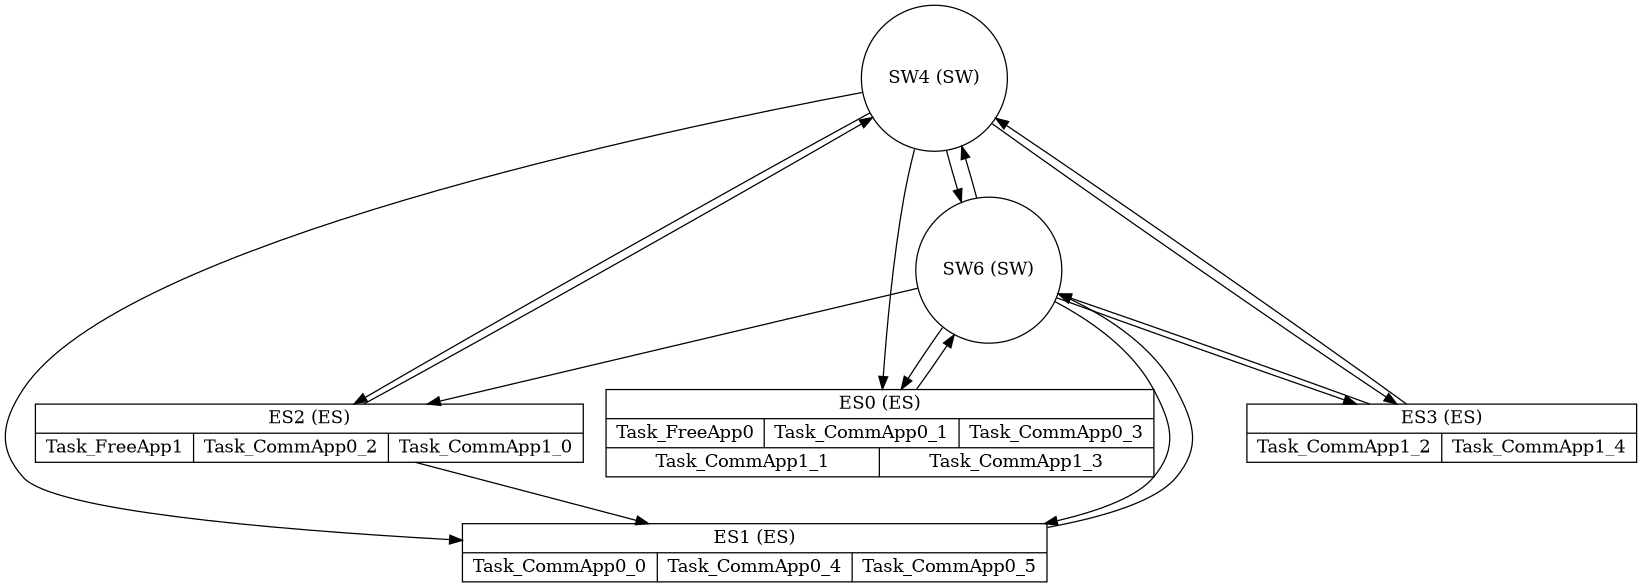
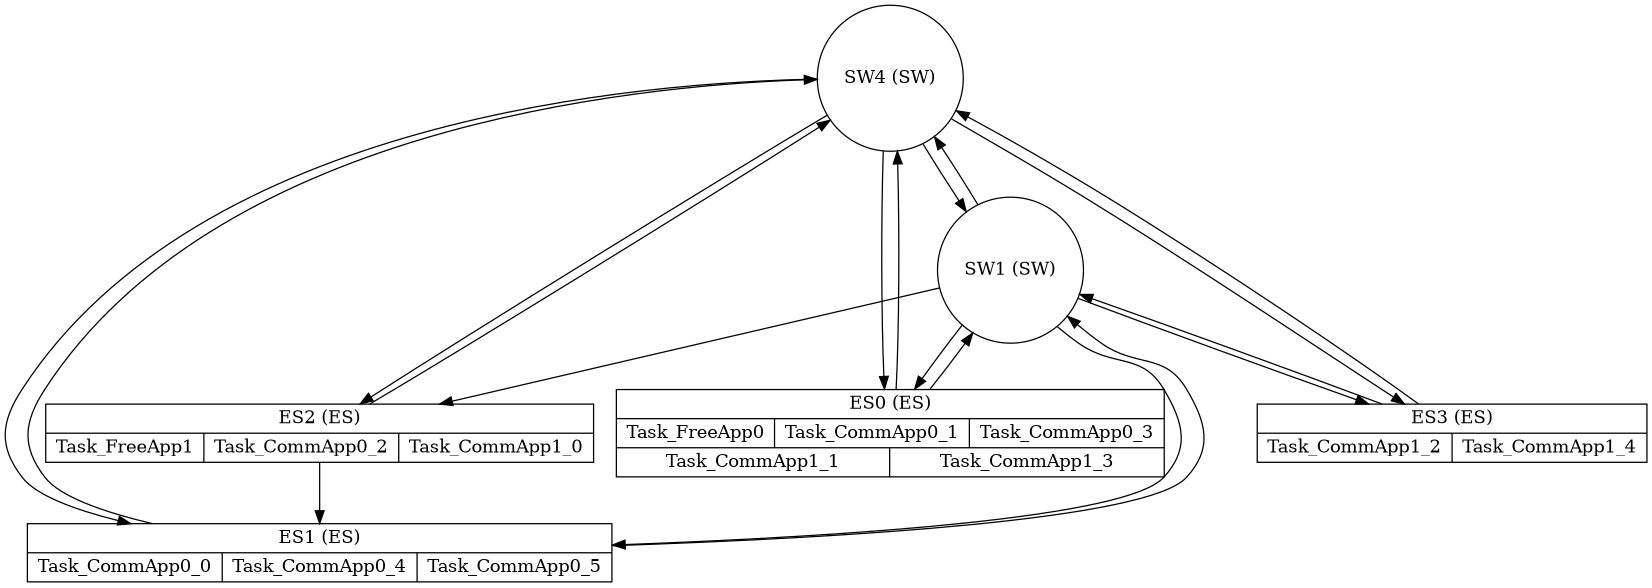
edge "ES1 (ES)" -> "SW4 (SW)": added
node "SW6 (SW)": label "SW6 (SW)" -> "SW1 (SW)"
edge "ES0 (ES)" -> "SW4 (SW)": added
